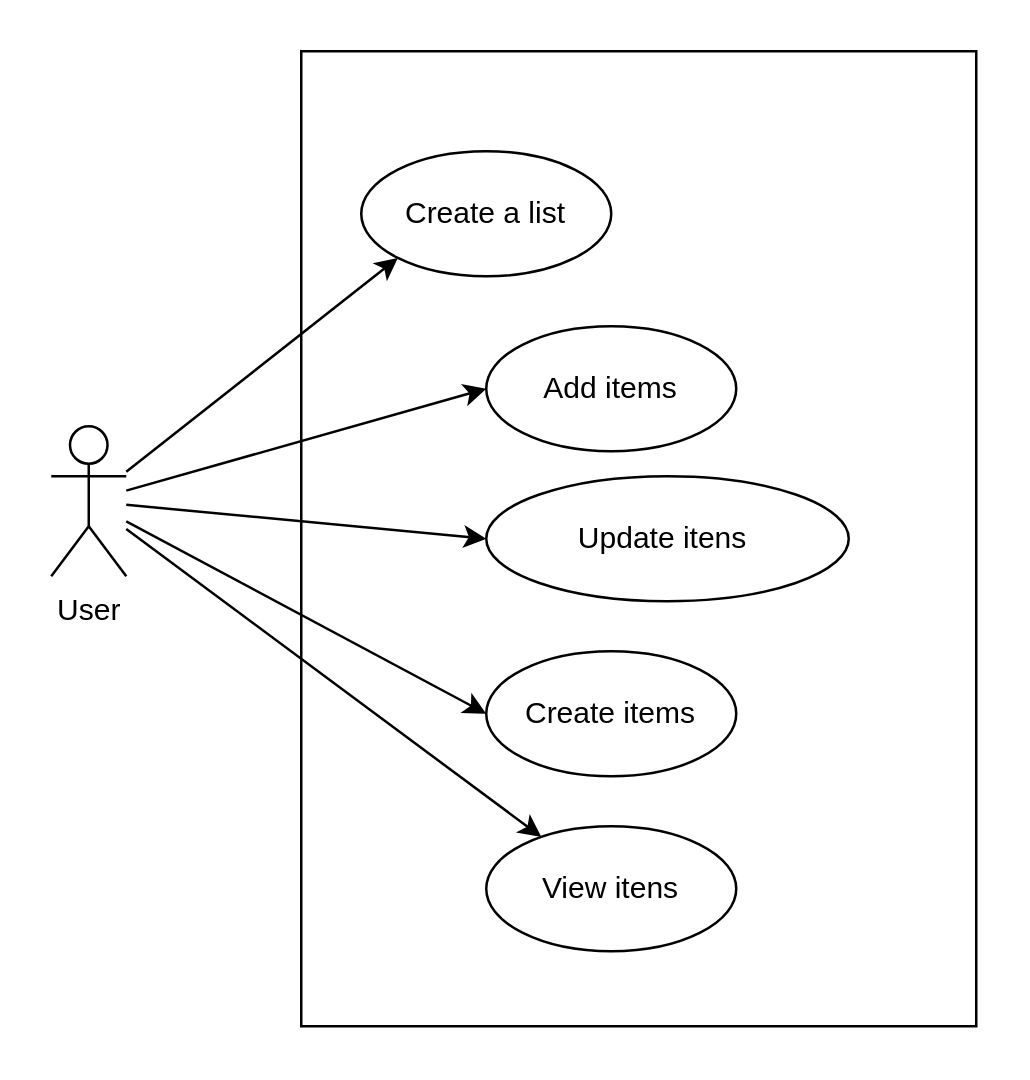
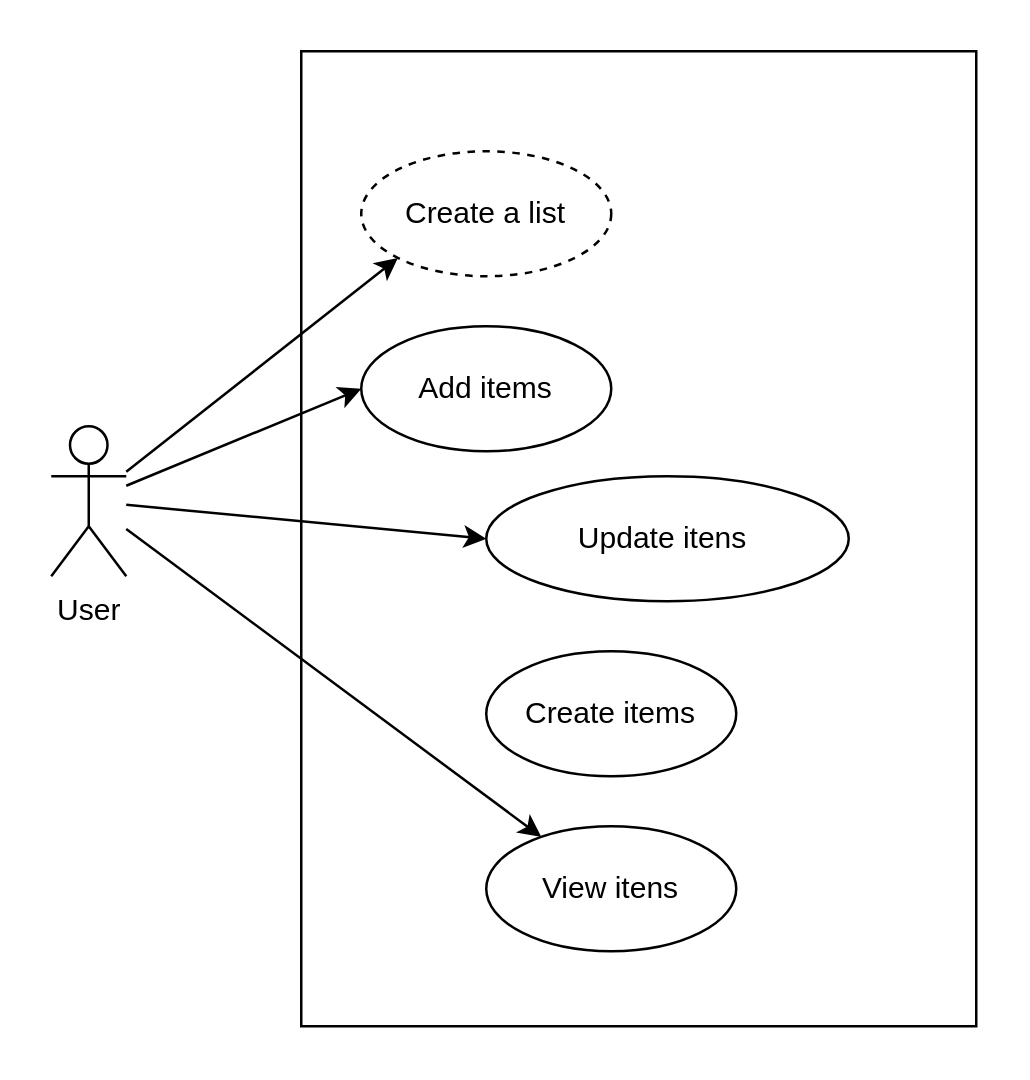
node "Create a list": style solid -> dashed
node "Add items": moved (611, 389) -> (486, 389)
edge "User" -> "Create items": removed
